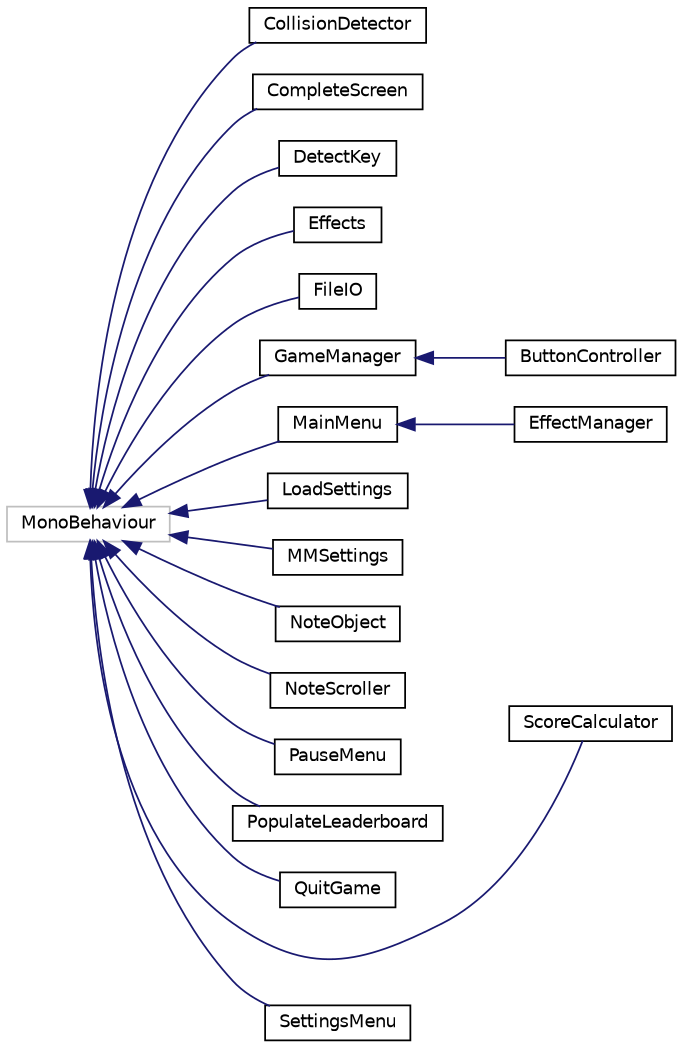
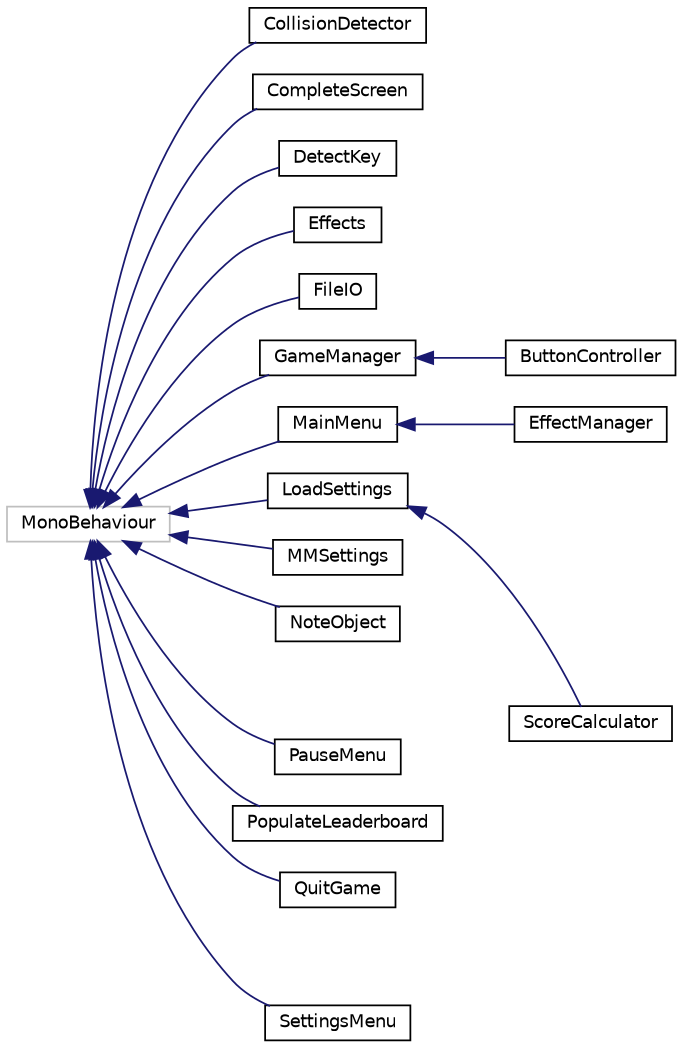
node "NoteScroller": removed
edge "ScoreCalculator" -> "MonoBehaviour": now "ScoreCalculator" -> "LoadSettings"
